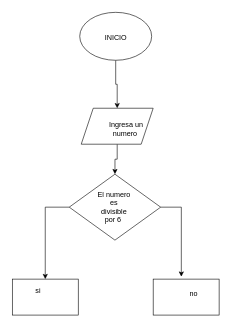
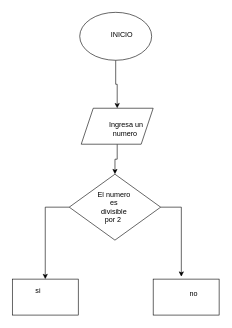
node "INICIO": moved (116, 42) -> (122, 39)
node "El numero es divisible por 6": label "El numero es divisible por 6" -> "El numero es divisible por 2"
